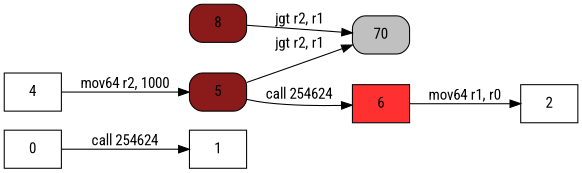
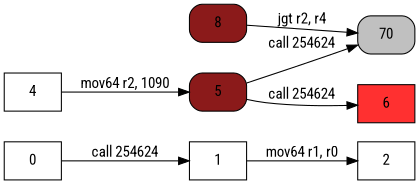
edge "8" -> "70": label "jgt r2, r1" -> "jgt r2, r4"
edge "5" -> "70": label "jgt r2, r1" -> "call 254624"
edge "4" -> "5": label "mov64 r2, 1000" -> "mov64 r2, 1090"
edge "6" -> "2": now "1" -> "2"
